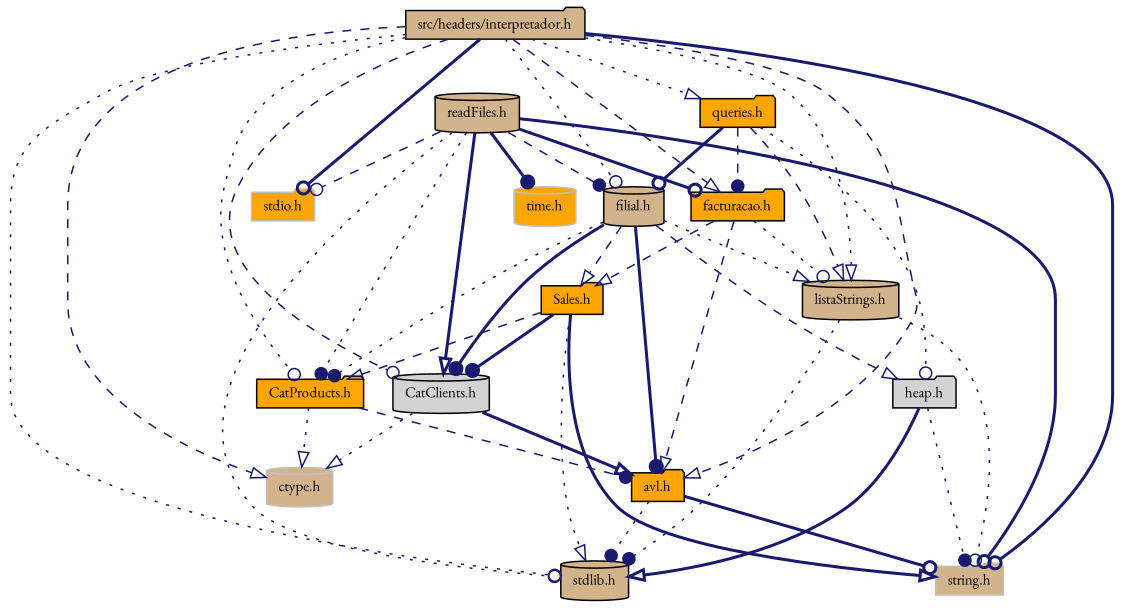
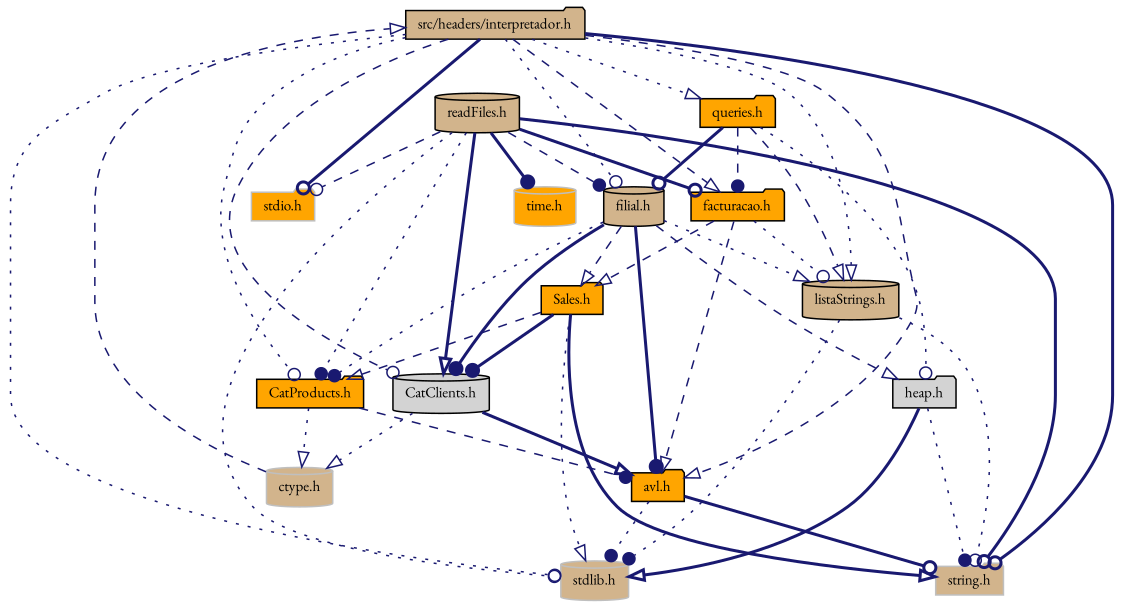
edge "src/headers/interpretador.h" -> "ctype.h": reversed
node "stdlib.h": color black -> grey75
